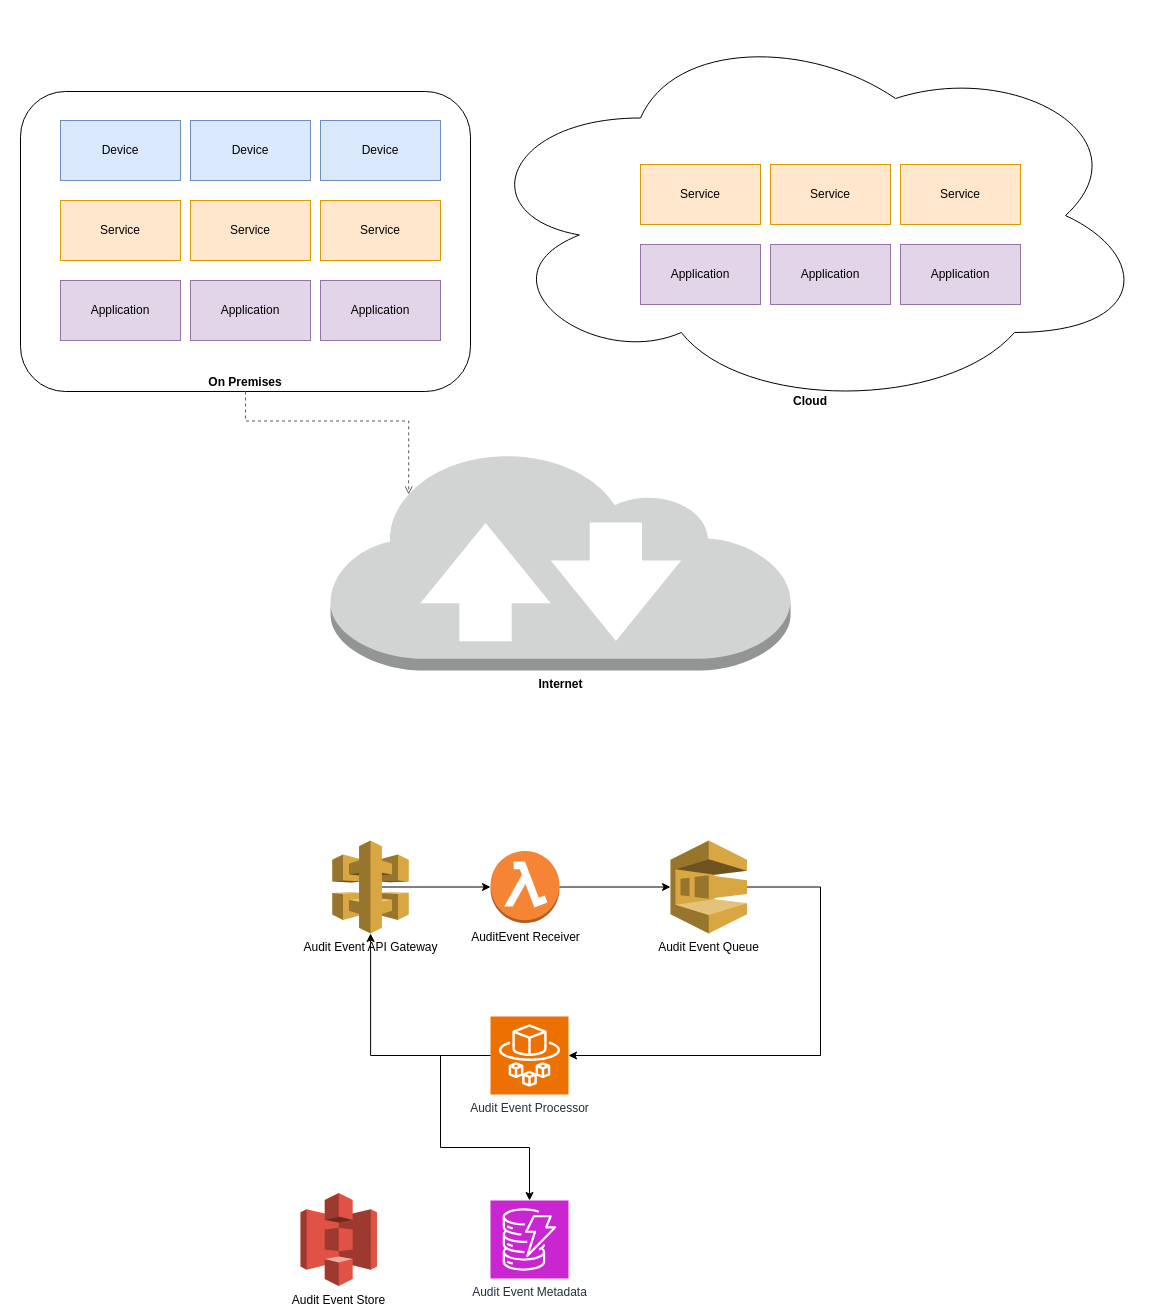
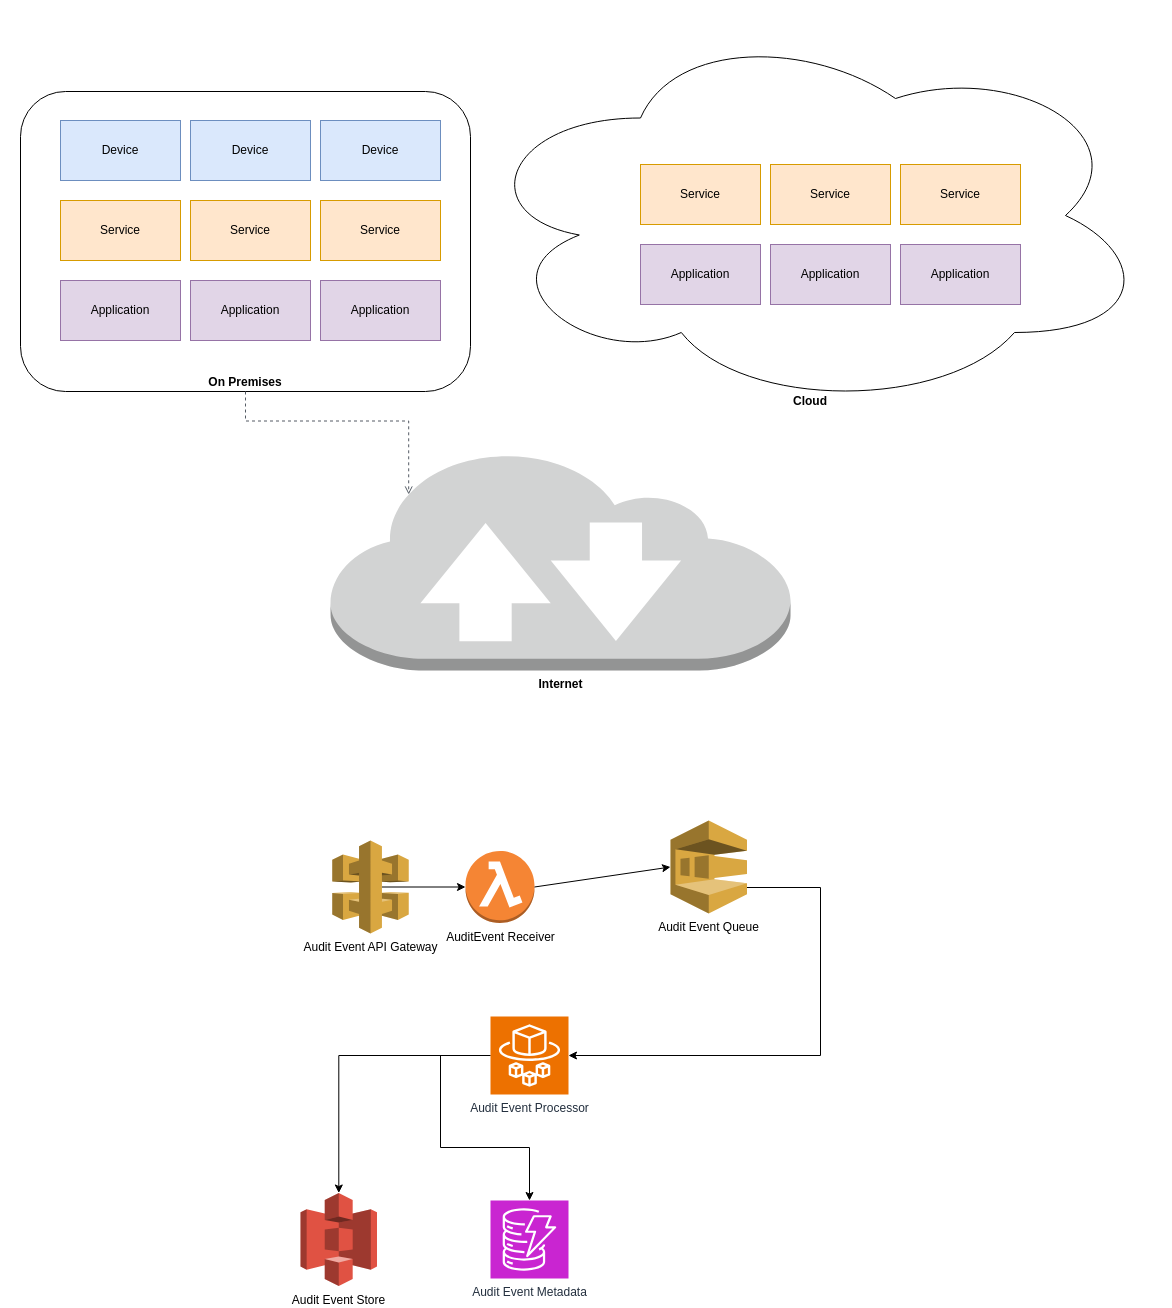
node "AuditEvent Receiver": moved (525, 887) -> (500, 887)
node "Audit Event Queue": moved (709, 887) -> (709, 867)
edge "Audit Event Processor" -> "Audit Event API Gateway": now "Audit Event Processor" -> "Audit Event Store"
